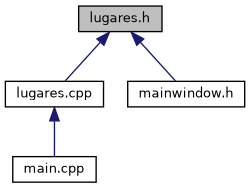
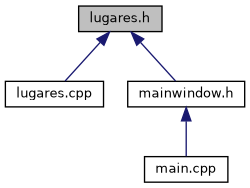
edge "main.cpp" -> "lugares.cpp": now "main.cpp" -> "mainwindow.h"
